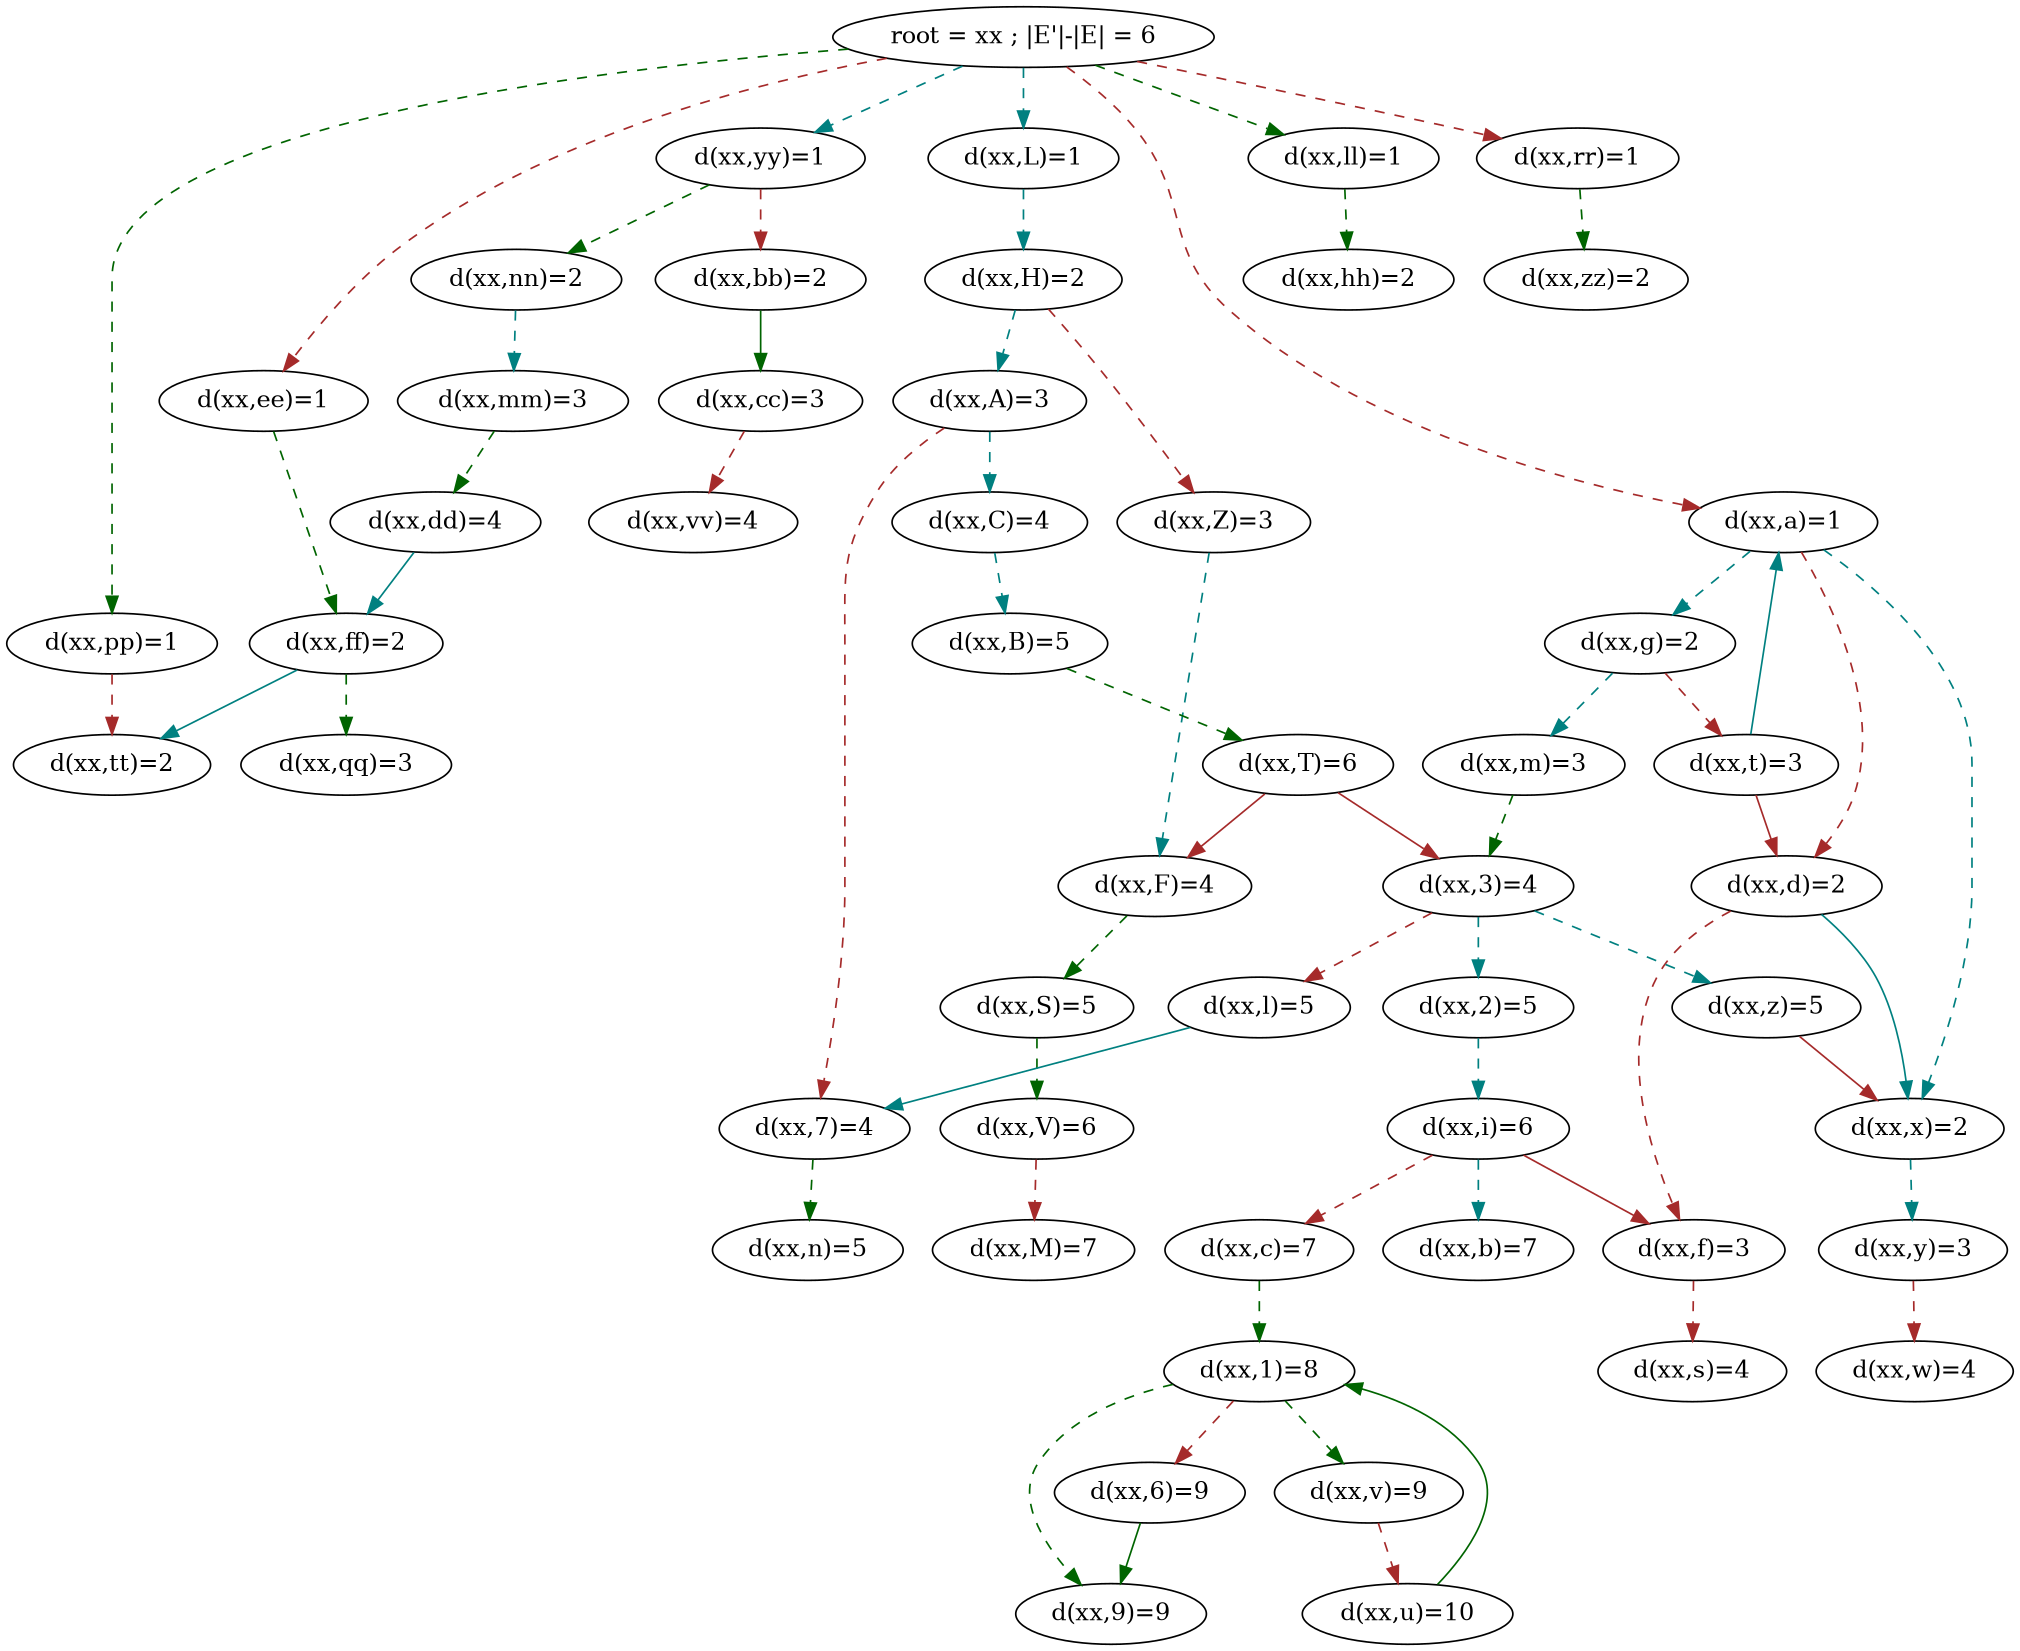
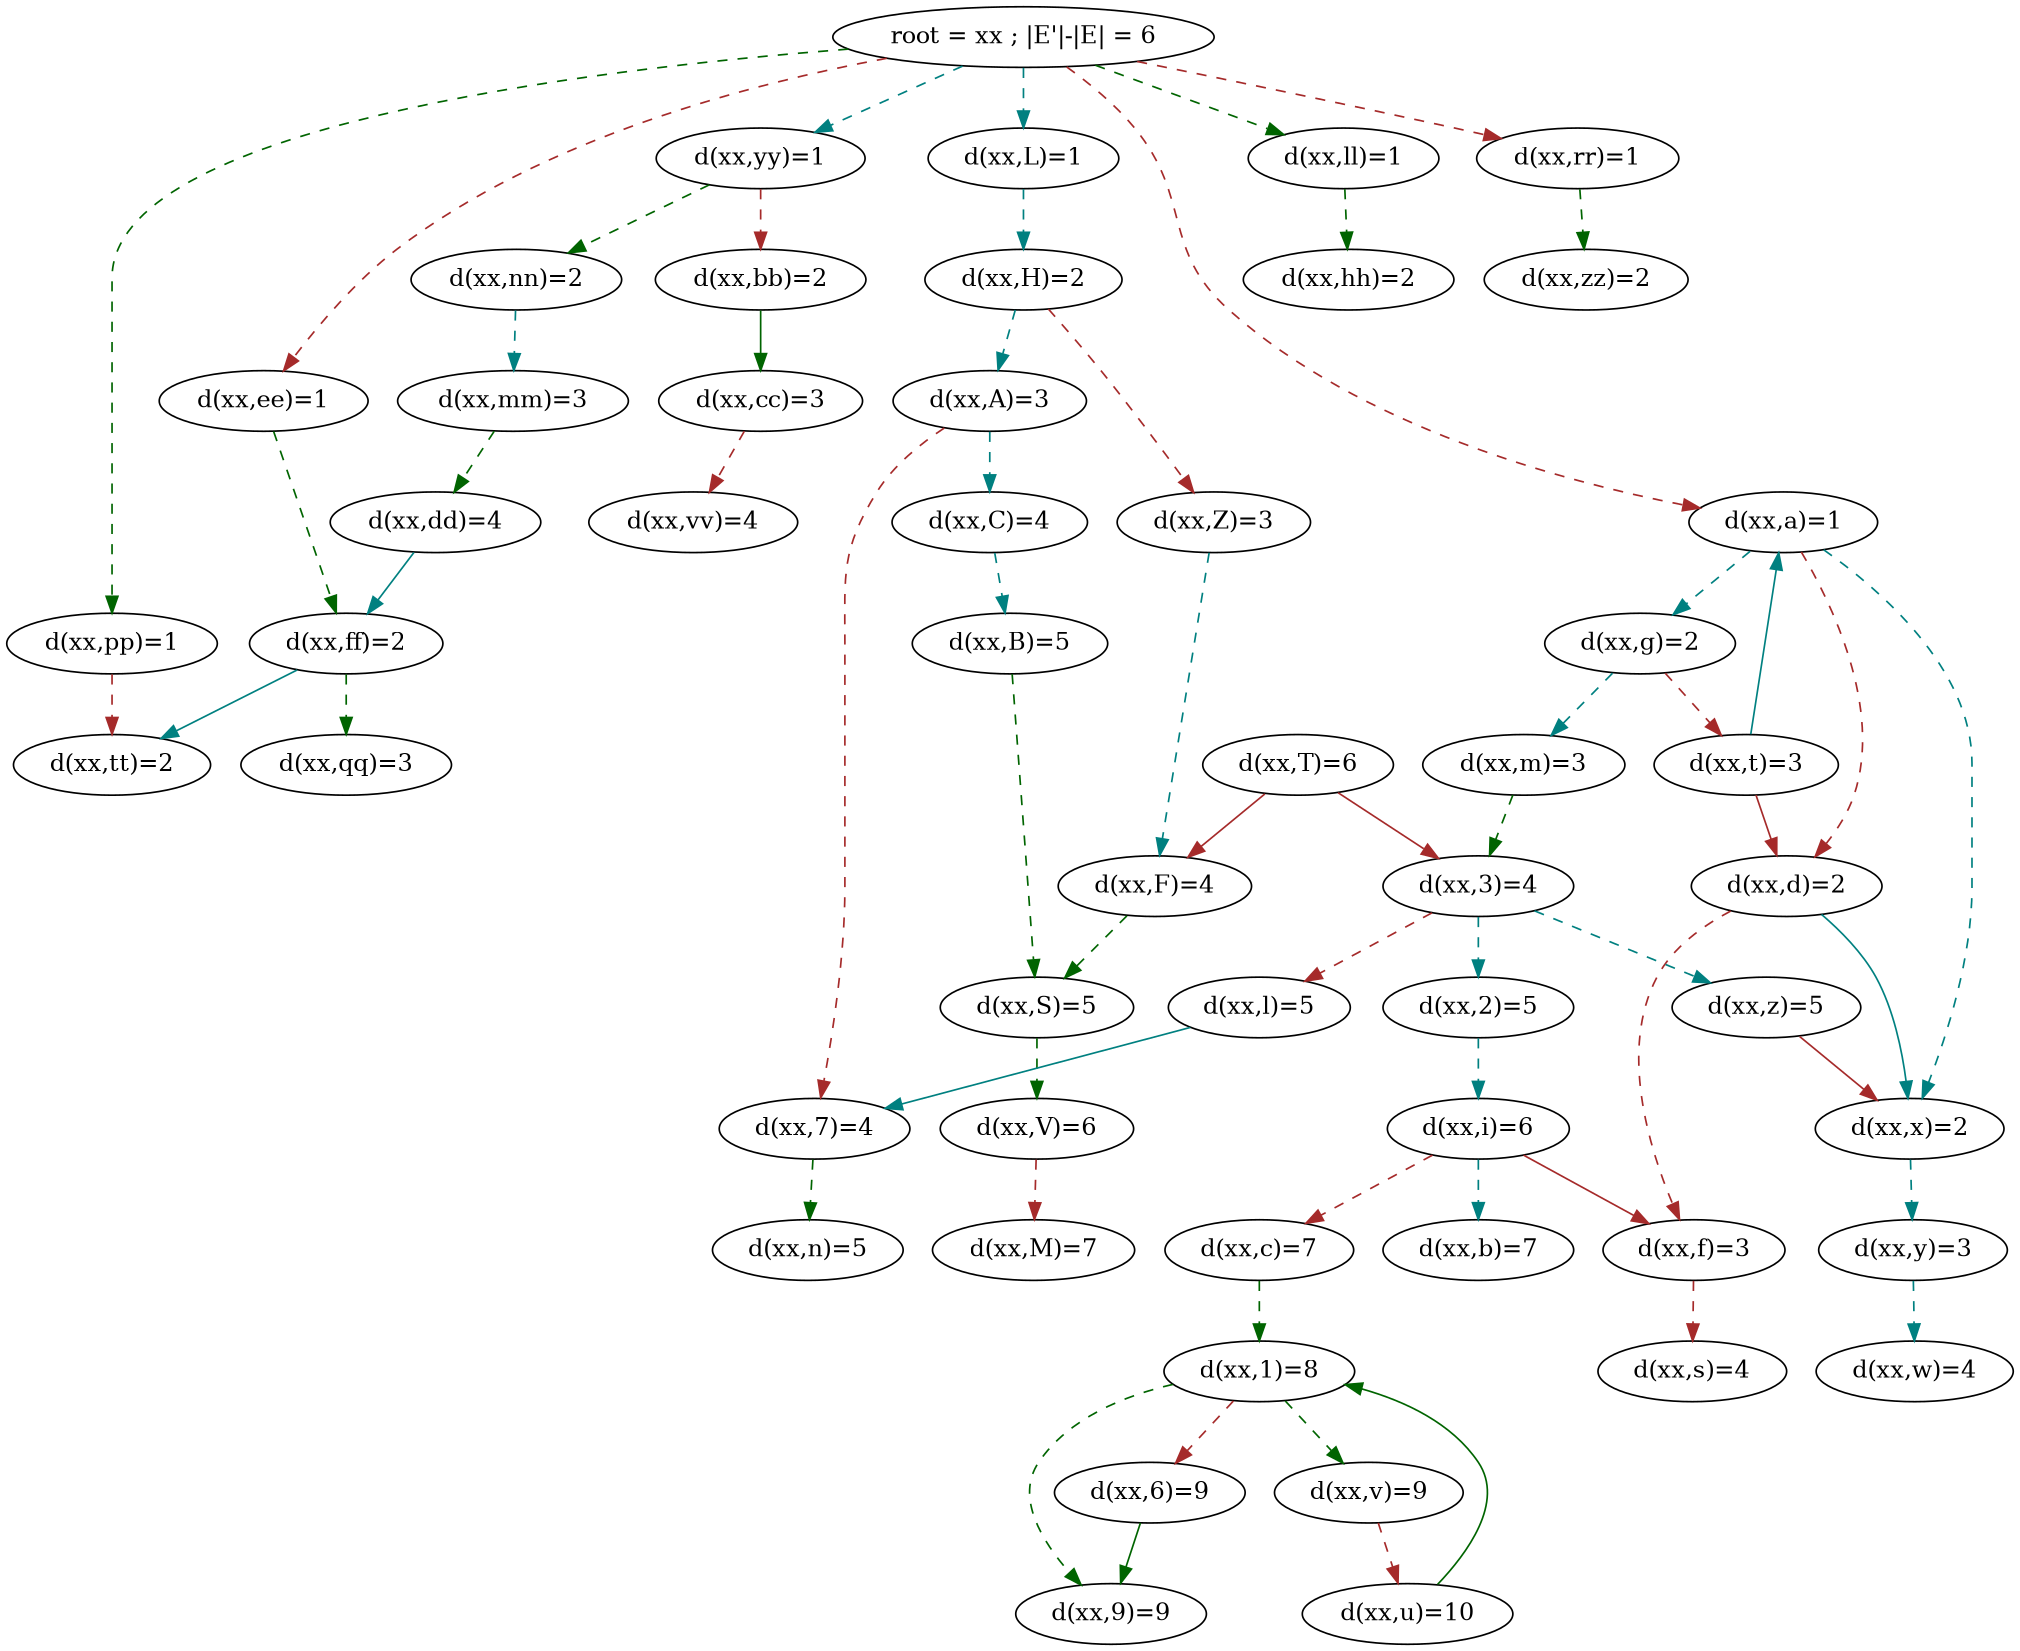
edge "d(xx,B)=5" -> "d(xx,T)=6": now "d(xx,B)=5" -> "d(xx,S)=5"
edge "d(xx,y)=3" -> "d(xx,w)=4": color brown -> teal
